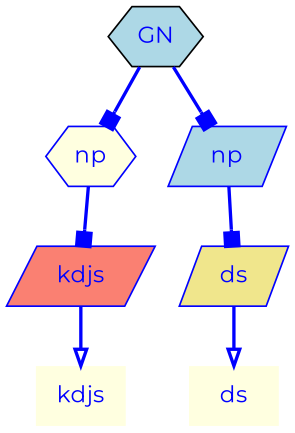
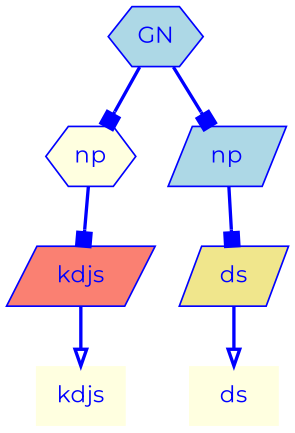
node "GN": color black -> blue
